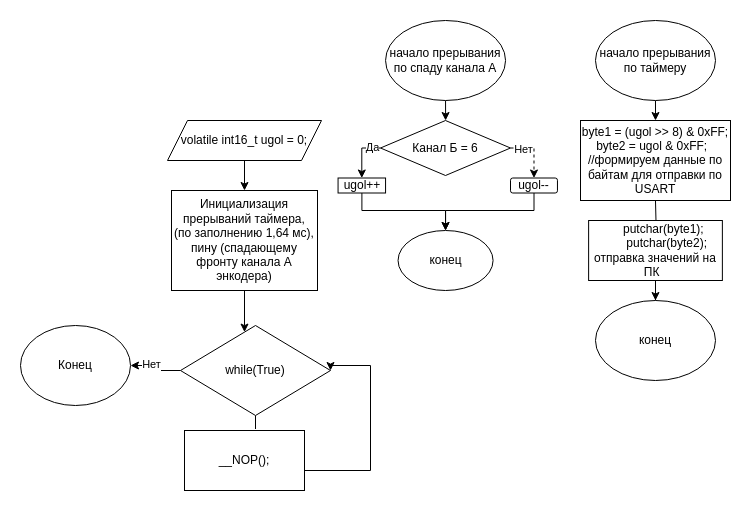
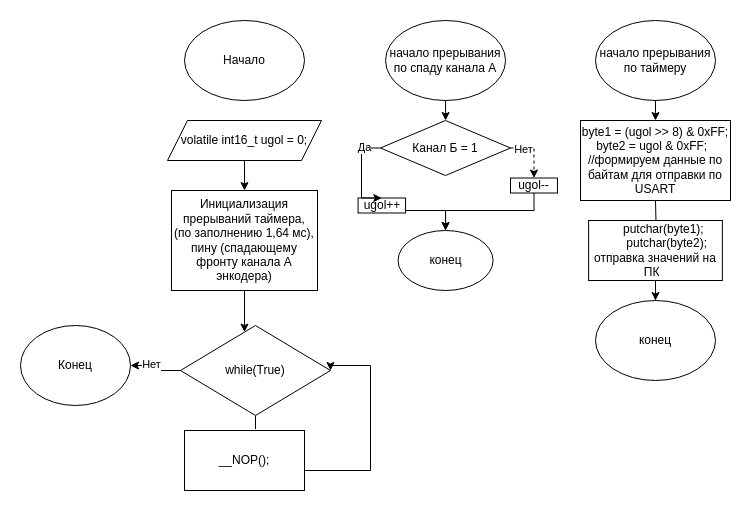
node "Начало": added
node "Канал Б = 6": label "Канал Б = 6" -> "Канал Б = 1"
node "ugol++": moved (362, 186) -> (382, 206)
node "ugol--": shape rounded rectangle -> rectangle
